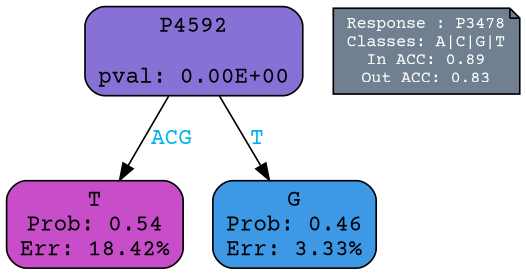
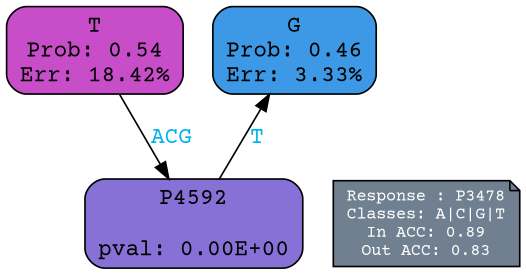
edge "P4592 pval: 0.00E+00" -> "T Prob: 0.54 Err: 18.42%": reversed
